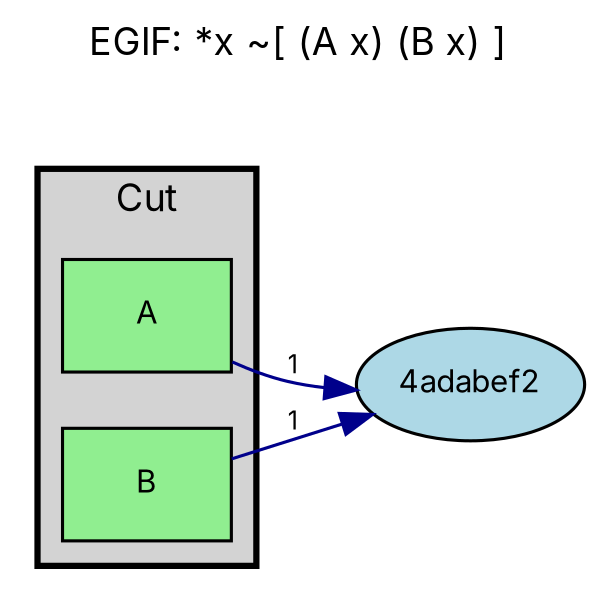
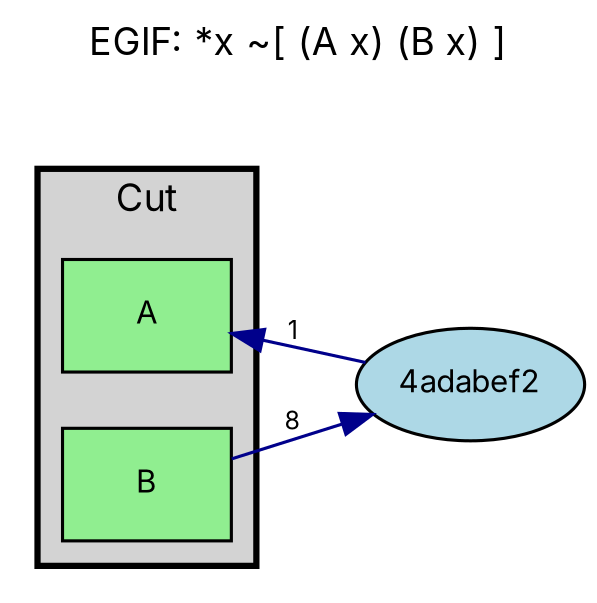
edge "A" -> "4adabef2": reversed
edge "B" -> "4adabef2": label "1" -> "8"
